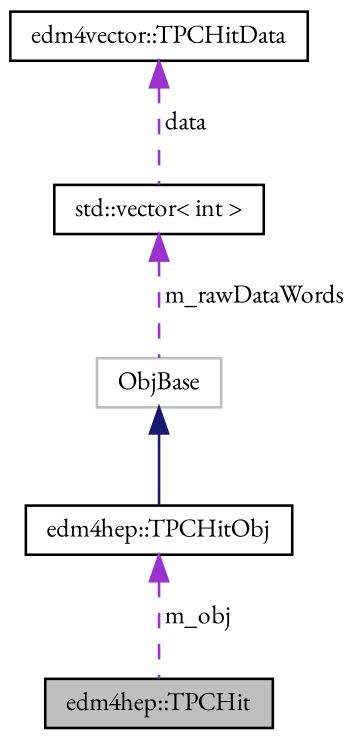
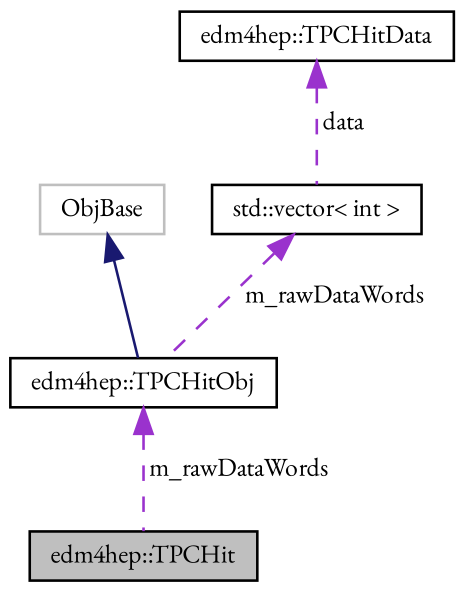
node "edm4vector::TPCHitData": label "edm4vector::TPCHitData" -> "edm4hep::TPCHitData"
edge "ObjBase" -> "std::vector< int >": now "edm4hep::TPCHitObj" -> "std::vector< int >"
edge "edm4hep::TPCHit" -> "edm4hep::TPCHitObj": label " m_obj" -> " m_rawDataWords"
